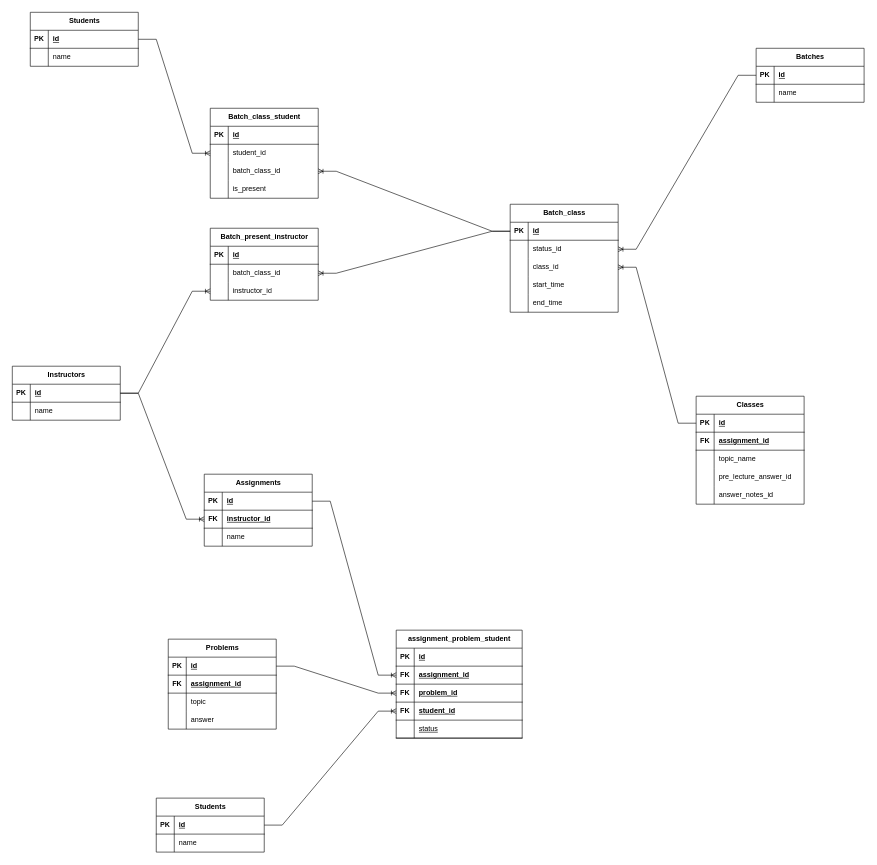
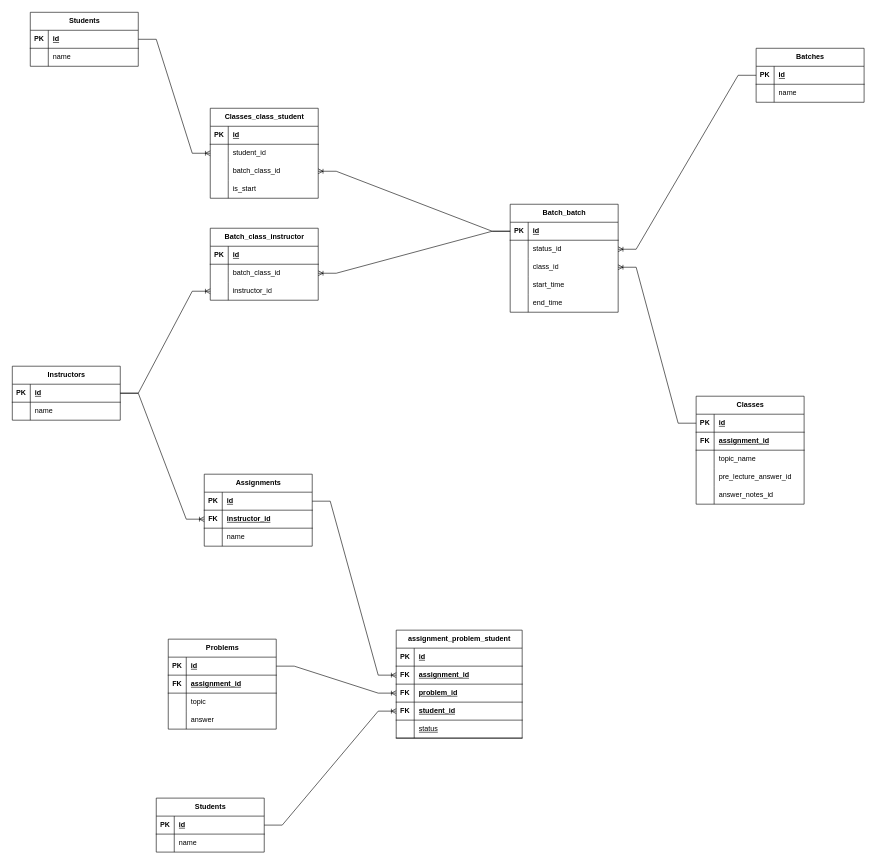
node "Batch_class_student": label "Batch_class_student" -> "Classes_class_student"
node "is_present": label "is_present" -> "is_start"
node "Batch_class": label "Batch_class" -> "Batch_batch"
node "Batch_present_instructor": label "Batch_present_instructor" -> "Batch_class_instructor"
